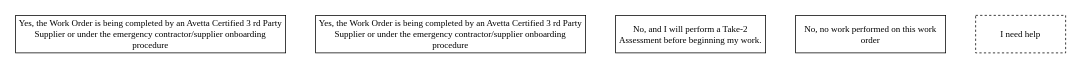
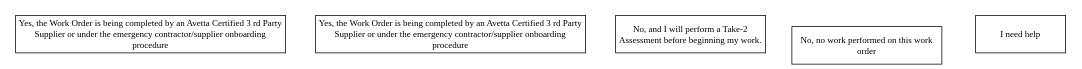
node "No, no work performed on this work order": moved (870, 34) -> (867, 45)
node "I need help": style dashed -> solid
